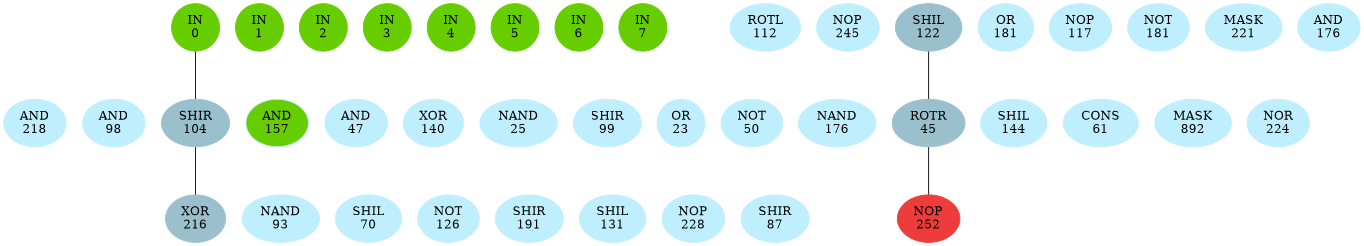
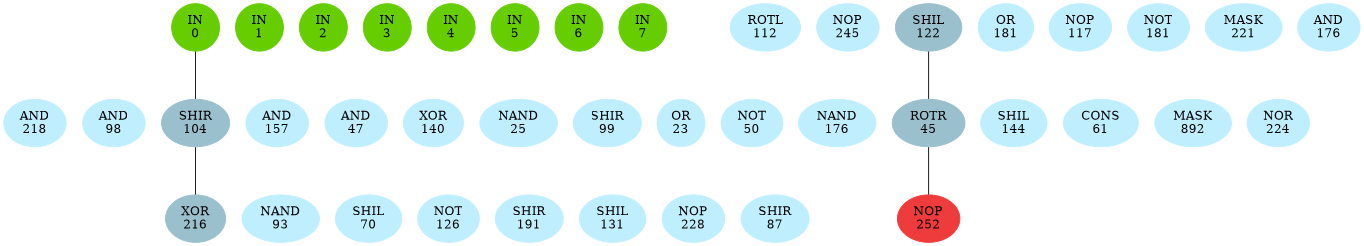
node "AND 157": fillcolor chartreuse3 -> lightblue1
